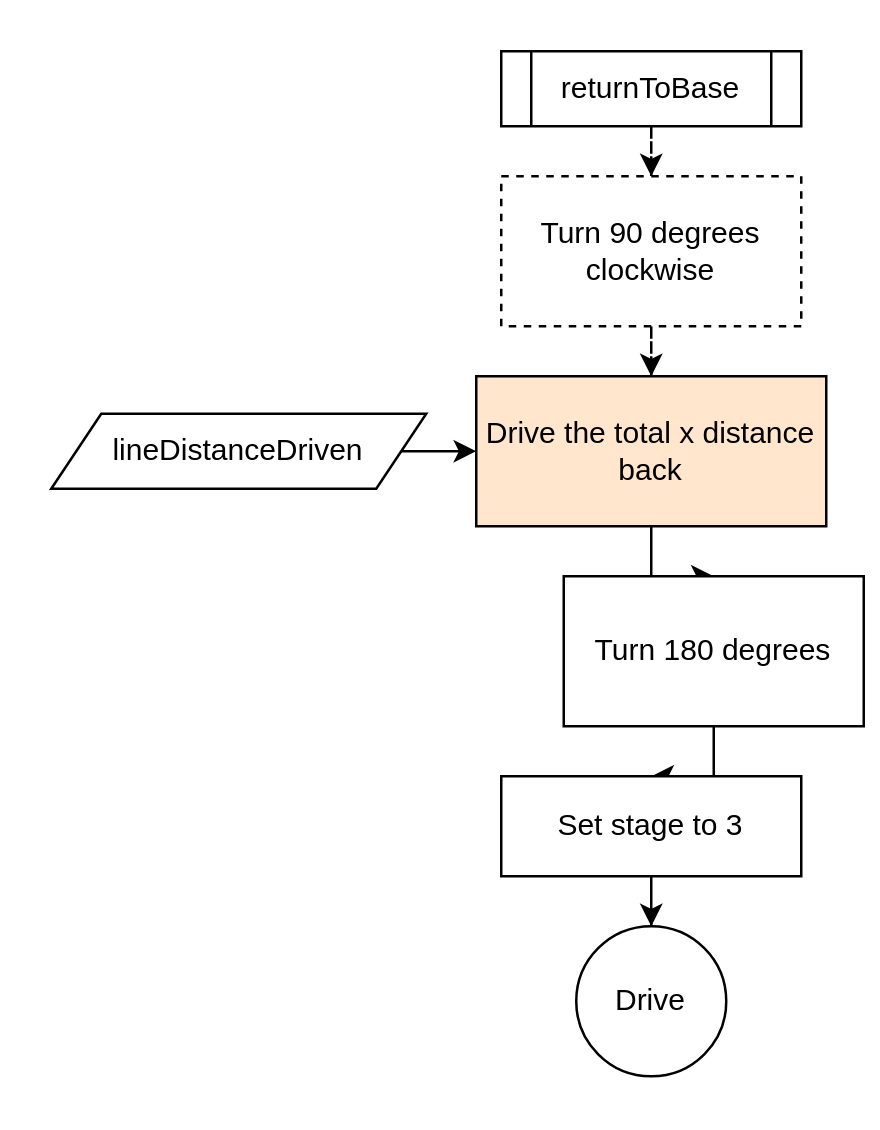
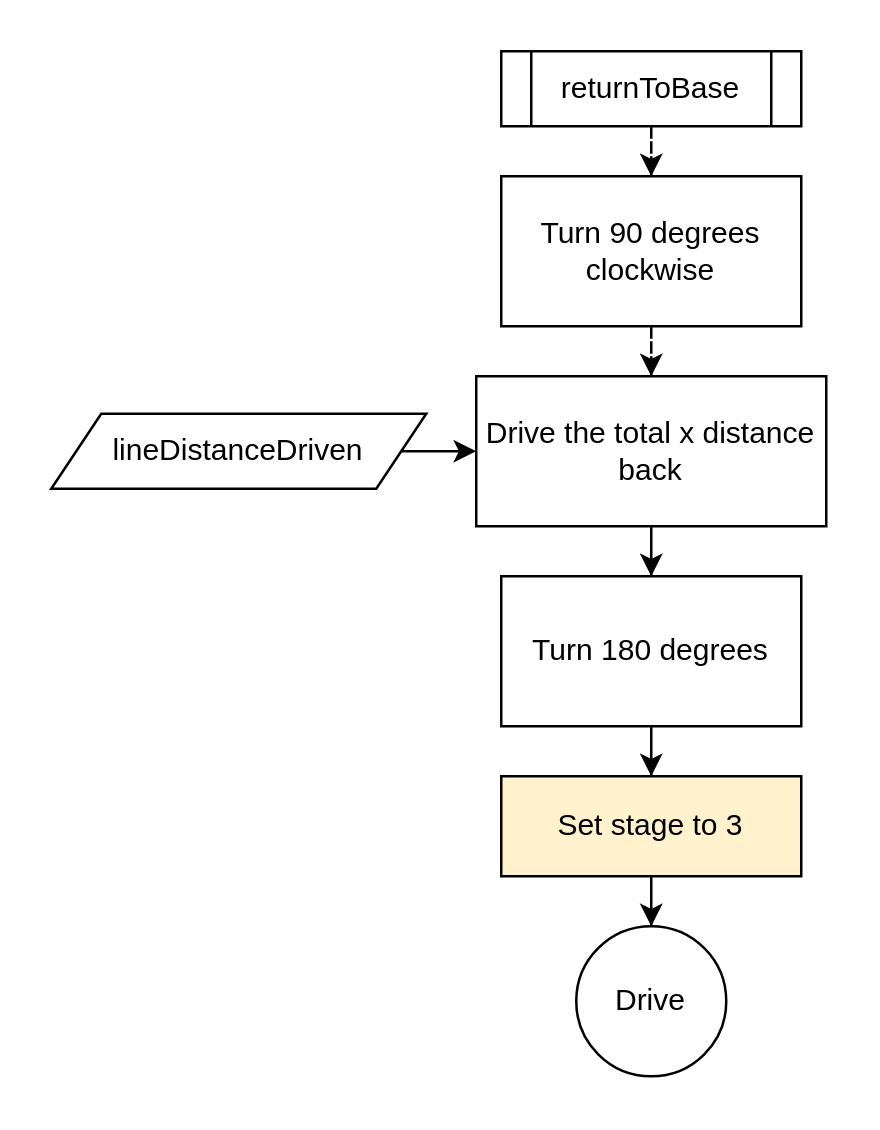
node "Turn 90 degrees clockwise": style dashed -> solid
node "Drive the total x distance back": fillcolor #ffe6cc -> #ffffff
node "Turn 180 degrees": moved (714, 651) -> (651, 651)
node "Set stage to 3": fillcolor #ffffff -> #fff2cc
